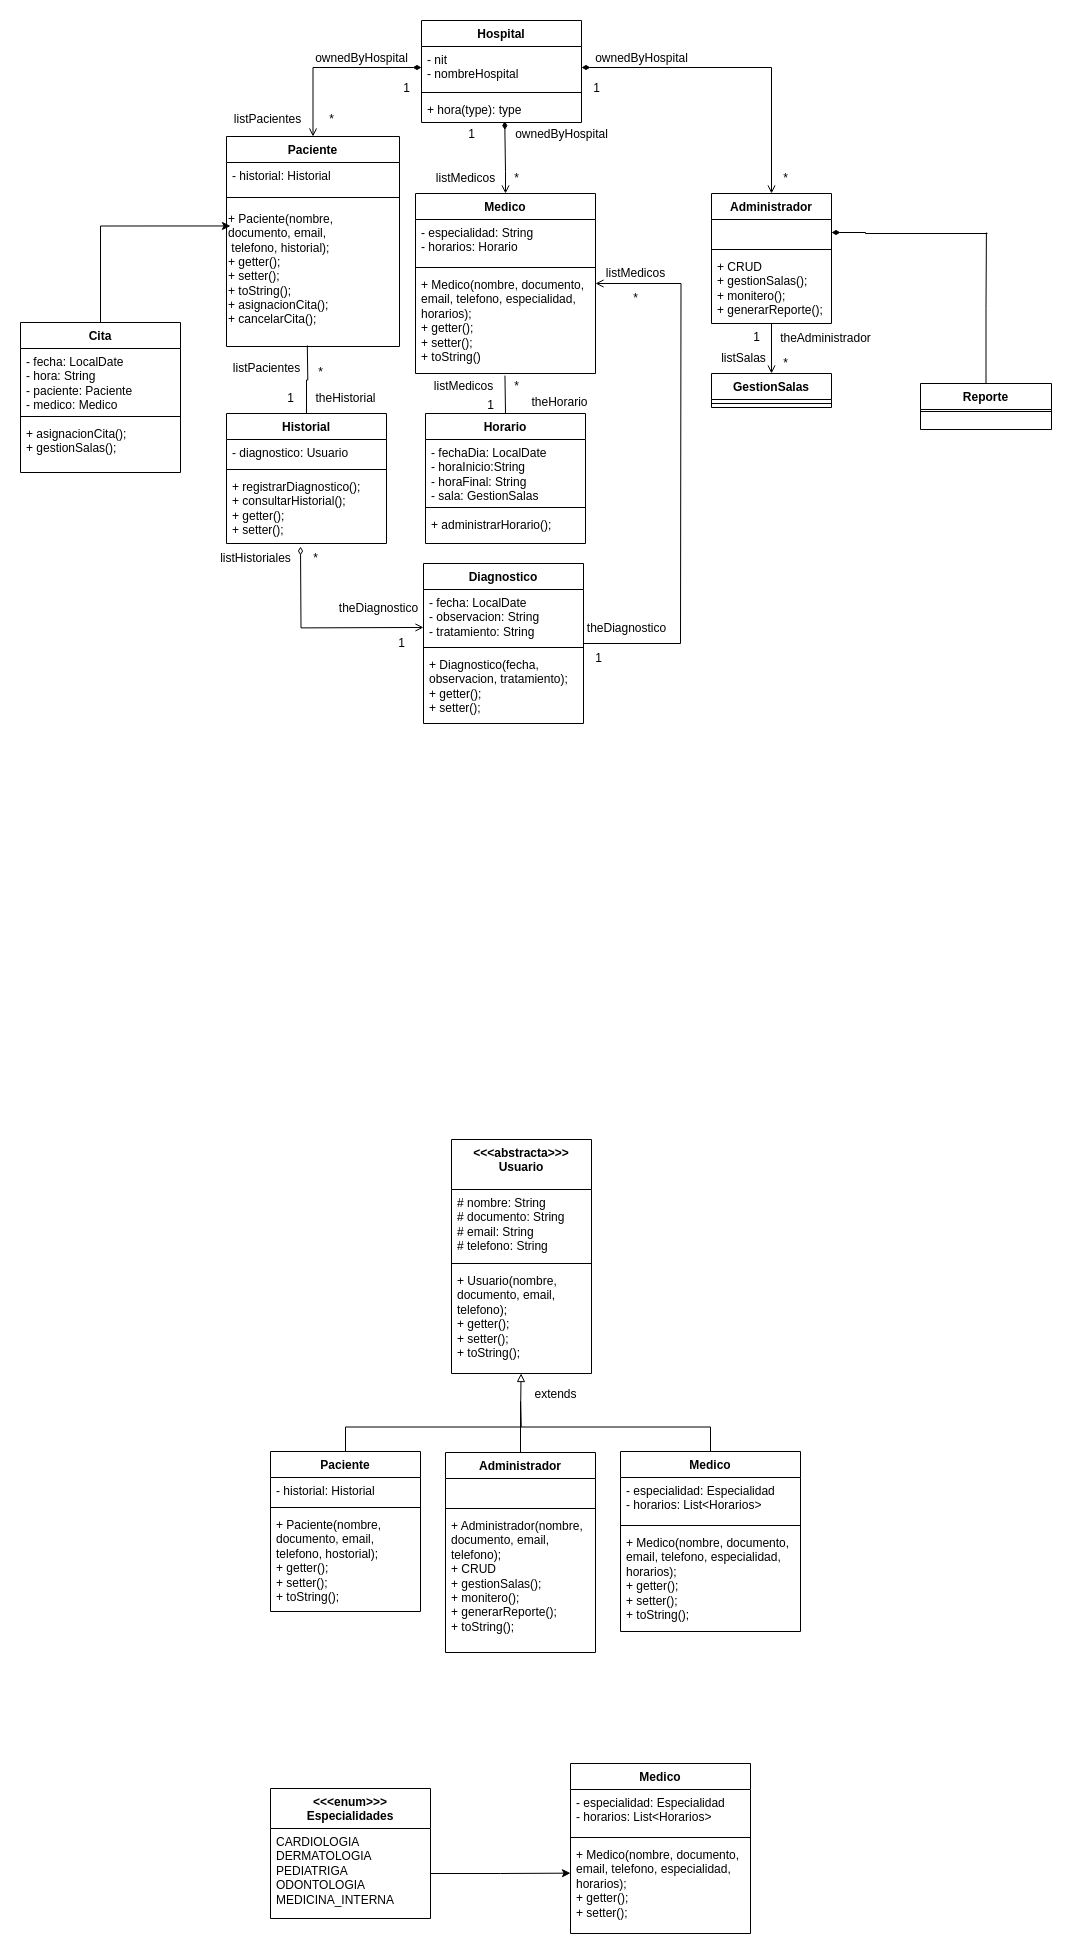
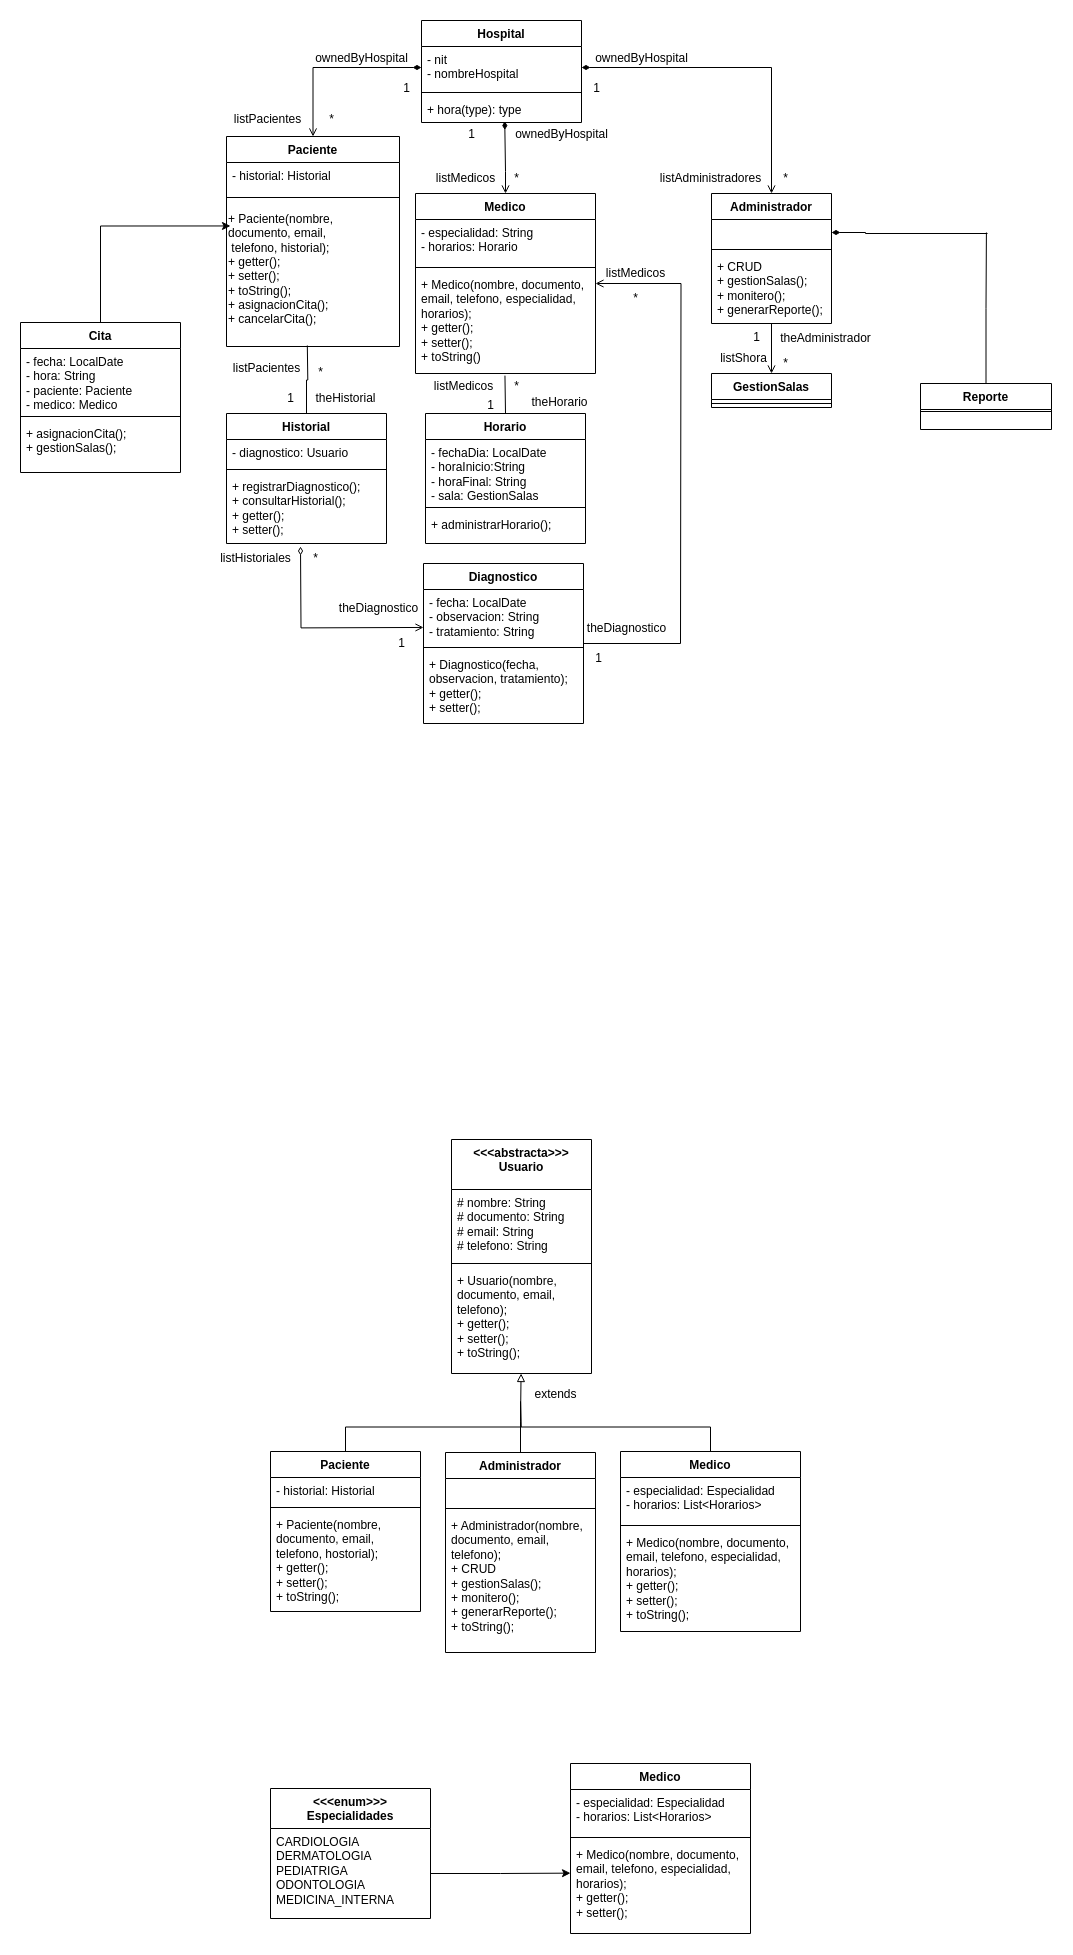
node "listAdministradores": added
node "listSalas": label "listSalas" -> "listShora"
